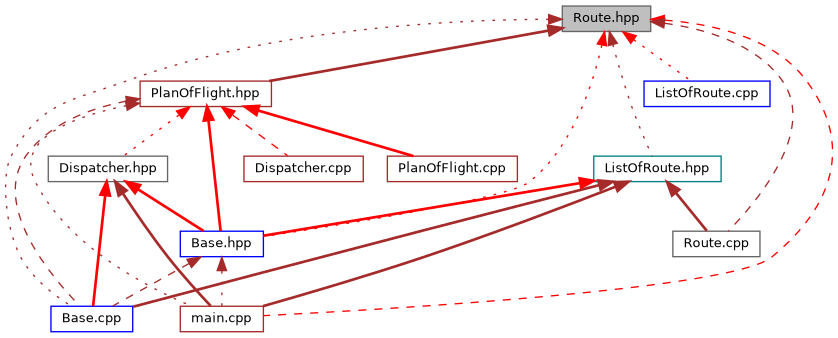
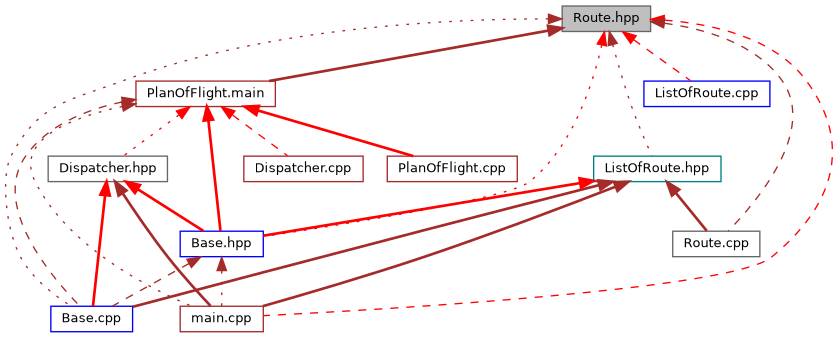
edge "ListOfRoute.cpp" -> "Route.hpp": style dotted -> dashed
node "PlanOfFlight.hpp": label "PlanOfFlight.hpp" -> "PlanOfFlight.main"
